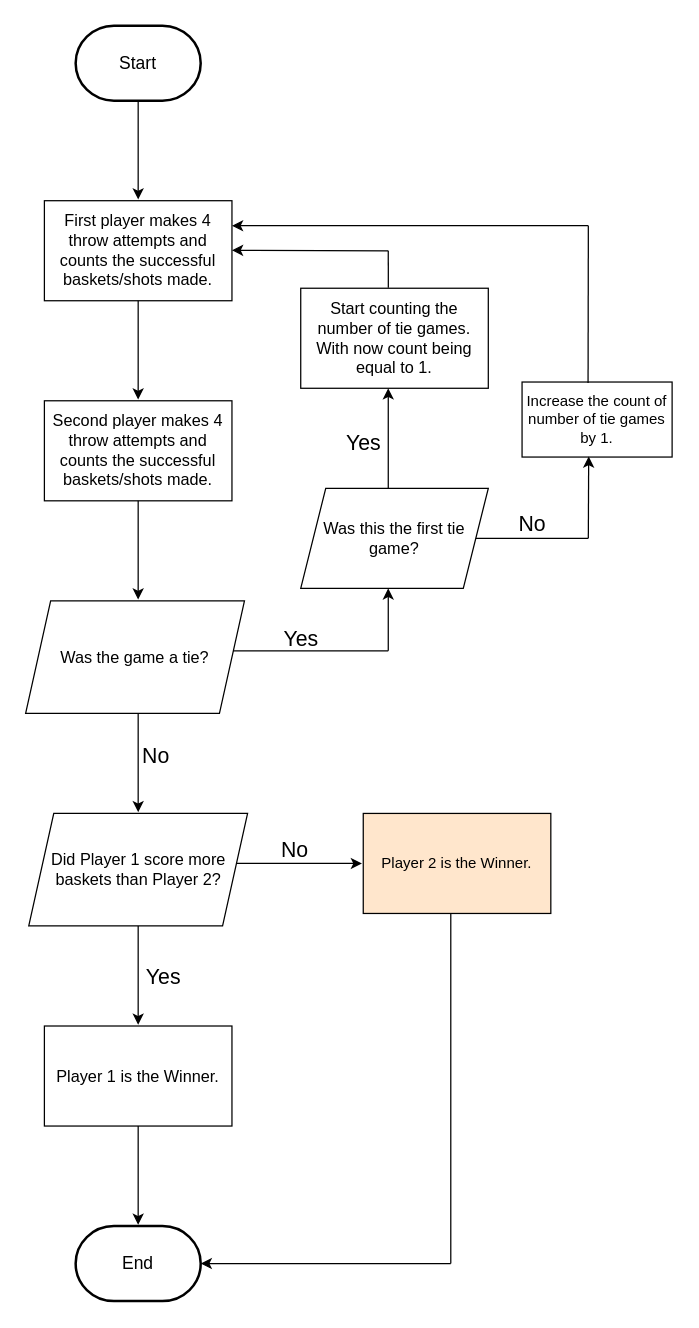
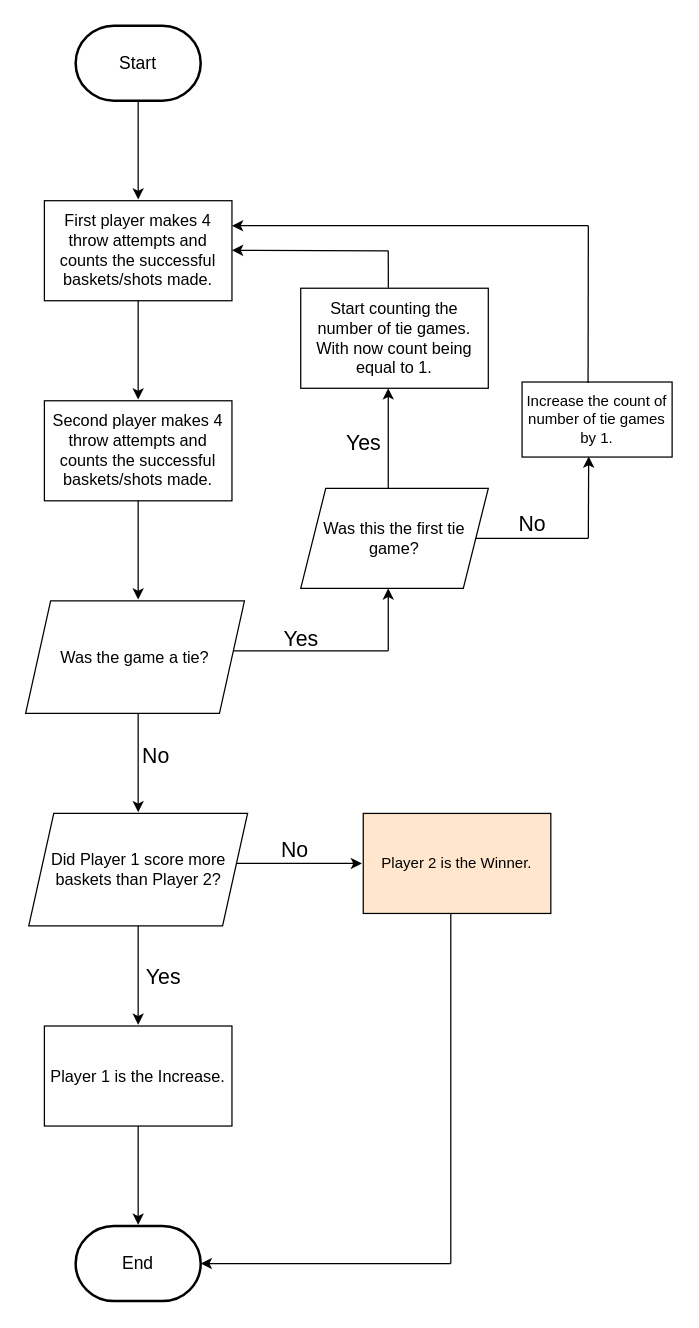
node "Player 1 is the Winner.": label "Player 1 is the Winner." -> "Player 1 is the Increase."
